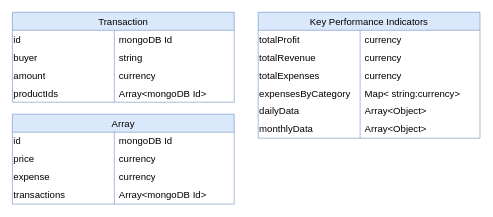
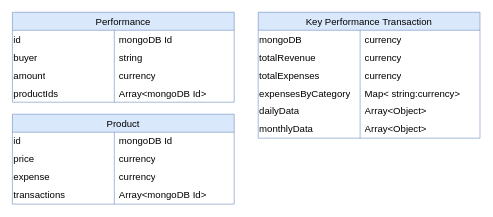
node "Transaction": label "Transaction" -> "Performance"
node "Key Performance Indicators": label "Key Performance Indicators" -> "Key Performance Transaction"
node "totalProfit": label "totalProfit" -> "mongoDB"
node "Array": label "Array" -> "Product"
